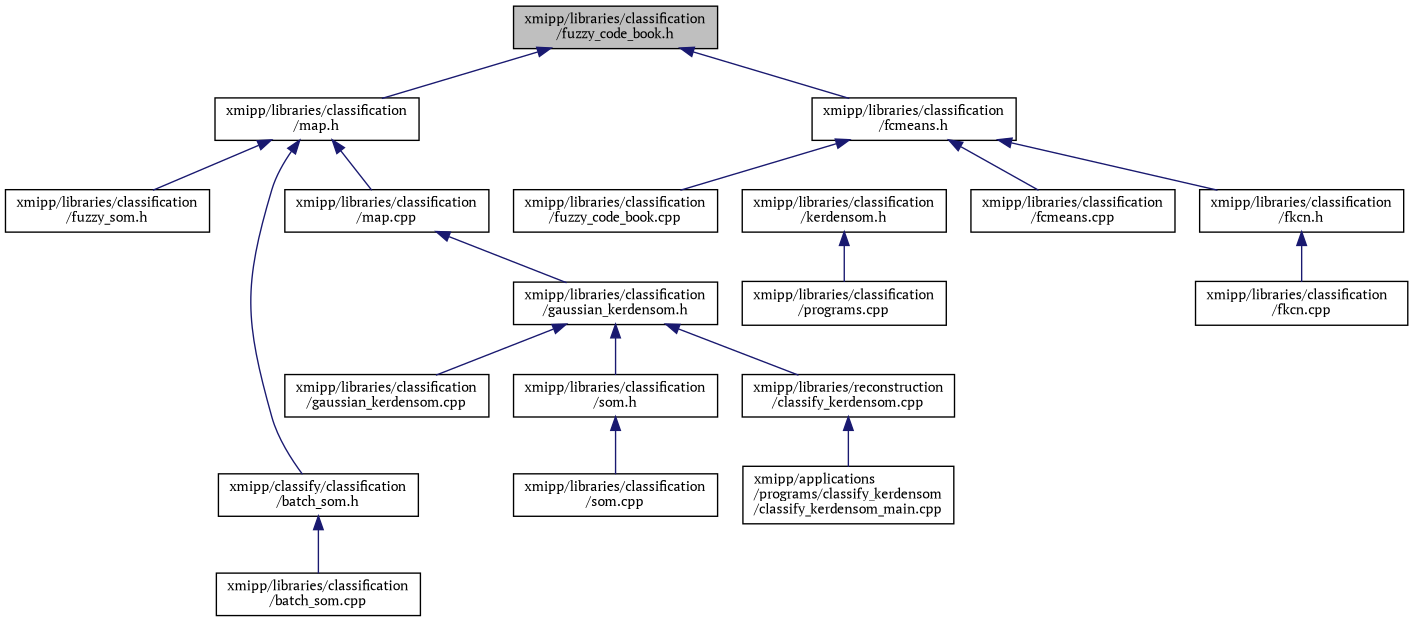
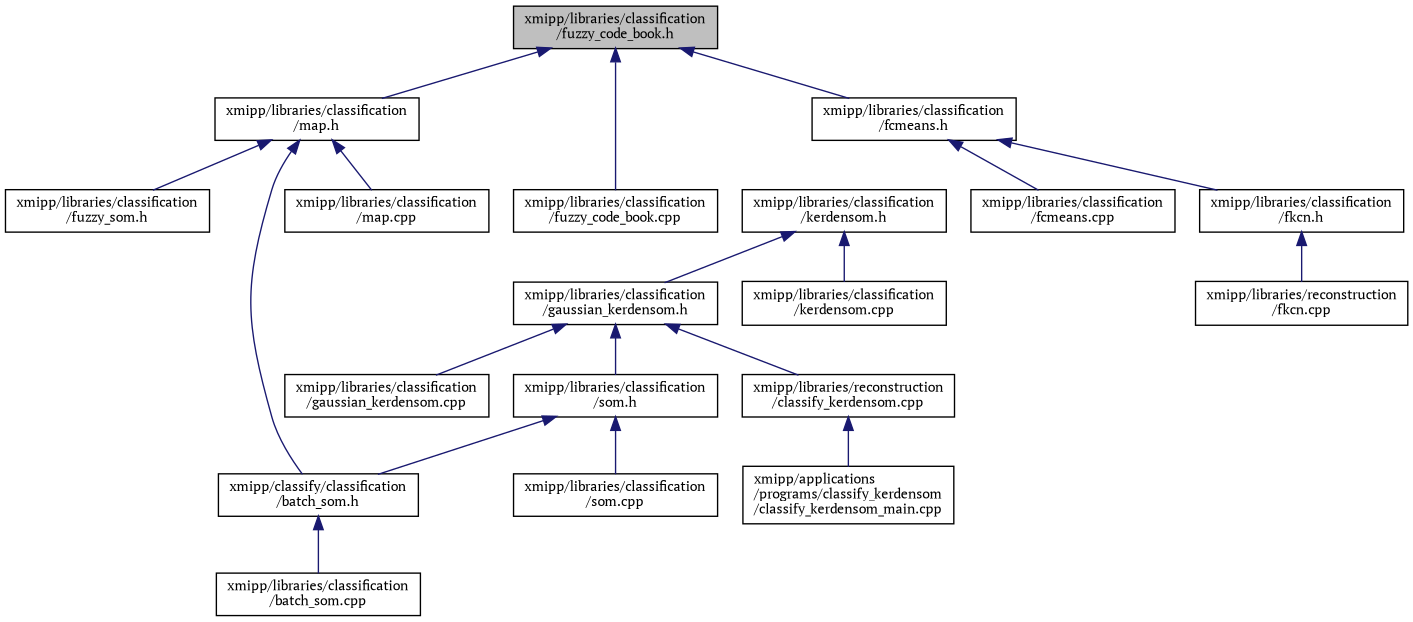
edge "xmipp/libraries/classification /fuzzy_code_book.cpp" -> "xmipp/libraries/classification /fcmeans.h": now "xmipp/libraries/classification /fuzzy_code_book.cpp" -> "xmipp/libraries/classification /fuzzy_code_book.h"
edge "xmipp/libraries/classification /gaussian_kerdensom.h" -> "xmipp/libraries/classification /map.cpp": now "xmipp/libraries/classification /gaussian_kerdensom.h" -> "xmipp/libraries/classification /kerdensom.h"
node "xmipp/libraries/classification /programs.cpp": label "xmipp/libraries/classification /programs.cpp" -> "xmipp/libraries/classification /kerdensom.cpp"
node "xmipp/libraries/classification /fkcn.cpp": label "xmipp/libraries/classification /fkcn.cpp" -> "xmipp/libraries/reconstruction /fkcn.cpp"
edge "xmipp/classify/classification /batch_som.h" -> "xmipp/libraries/classification /som.h": added
